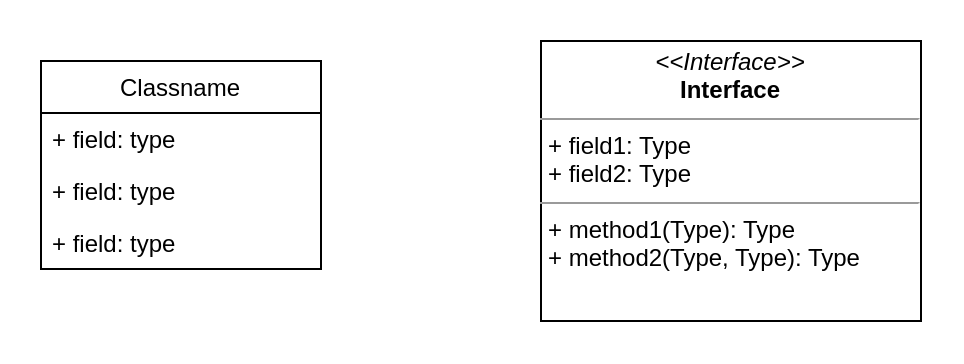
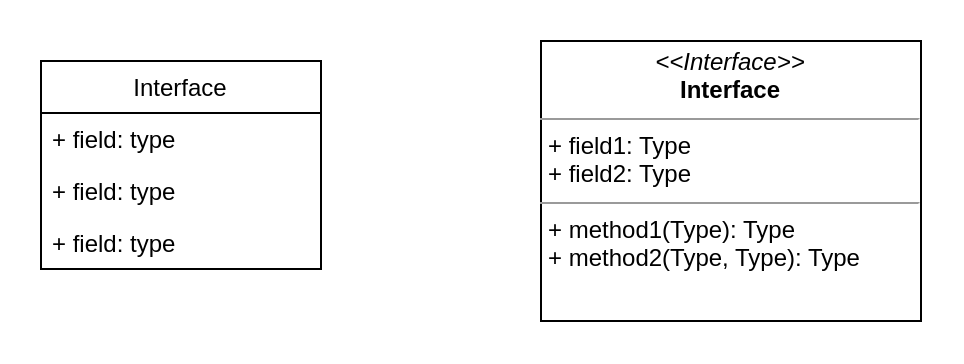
node "Classname": label "Classname" -> "Interface"
